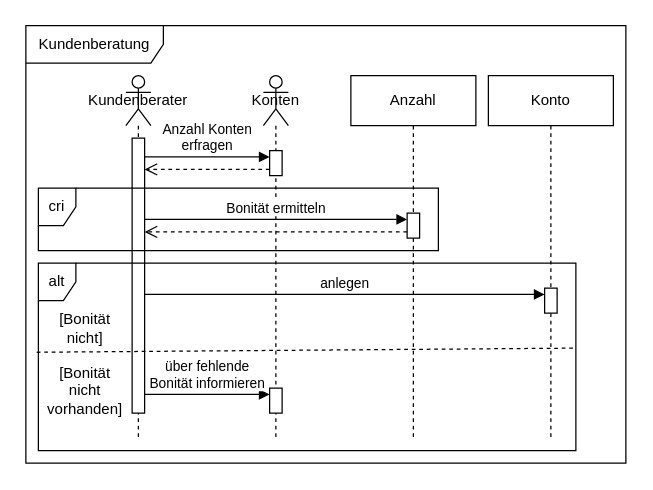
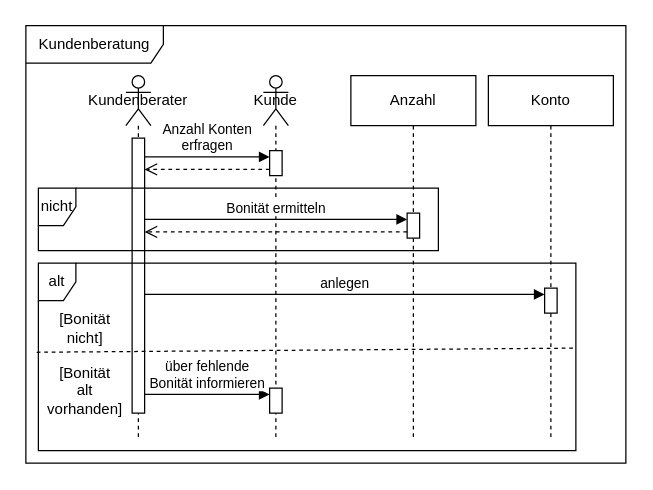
node "Konten": label "Konten" -> "Kunde"
node "cri": label "cri" -> "nicht"
node "[Bonität nicht vorhanden]": label "[Bonität nicht vorhanden]" -> "[Bonität alt vorhanden]"
